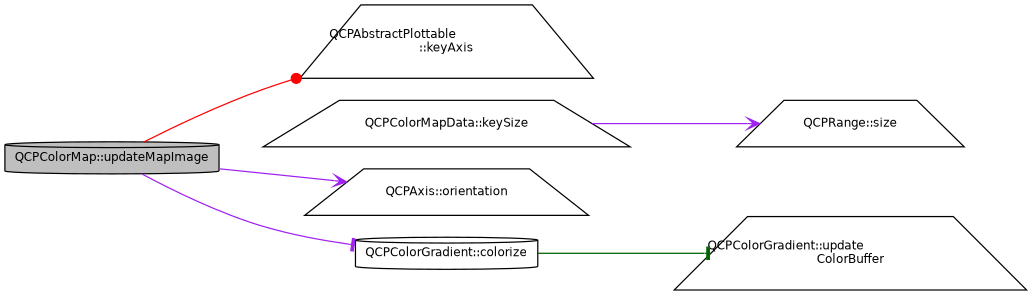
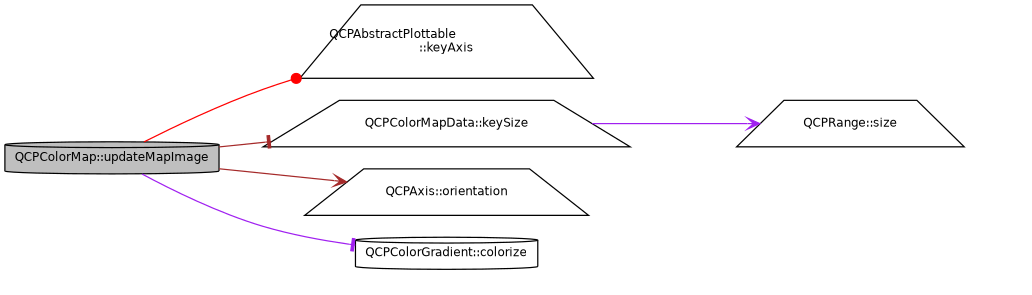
edge "QCPColorMap::updateMapImage" -> "QCPColorMapData::keySize": added
edge "QCPColorMap::updateMapImage" -> "QCPAxis::orientation": color purple -> brown
node "QCPColorGradient::update ColorBuffer": removed
